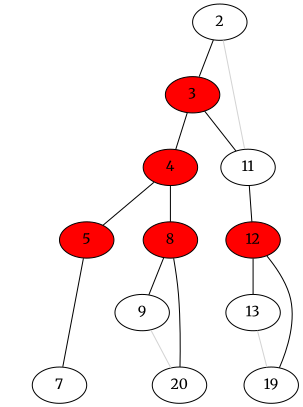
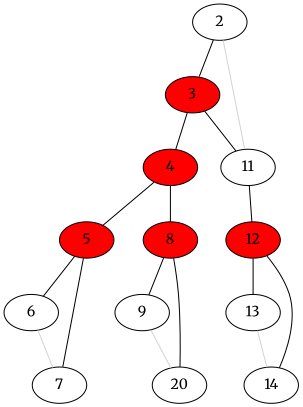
node "6": added
node "19": label "19" -> "14"
